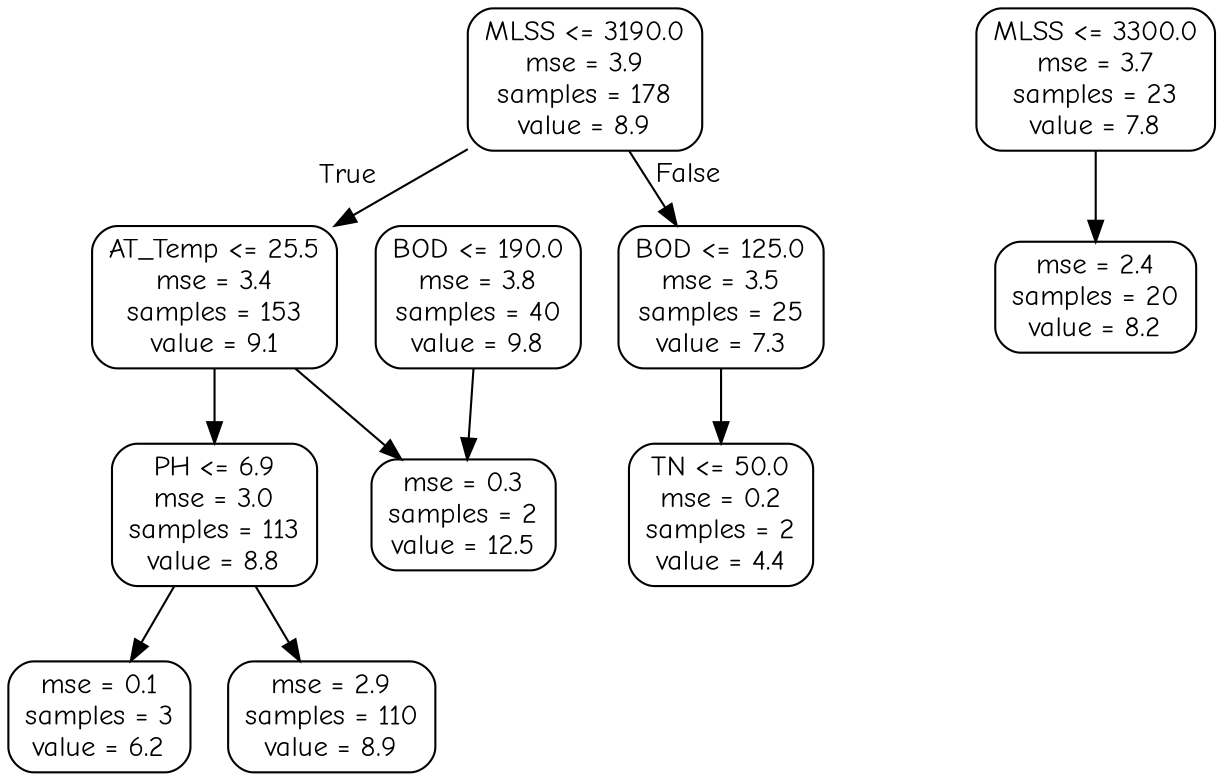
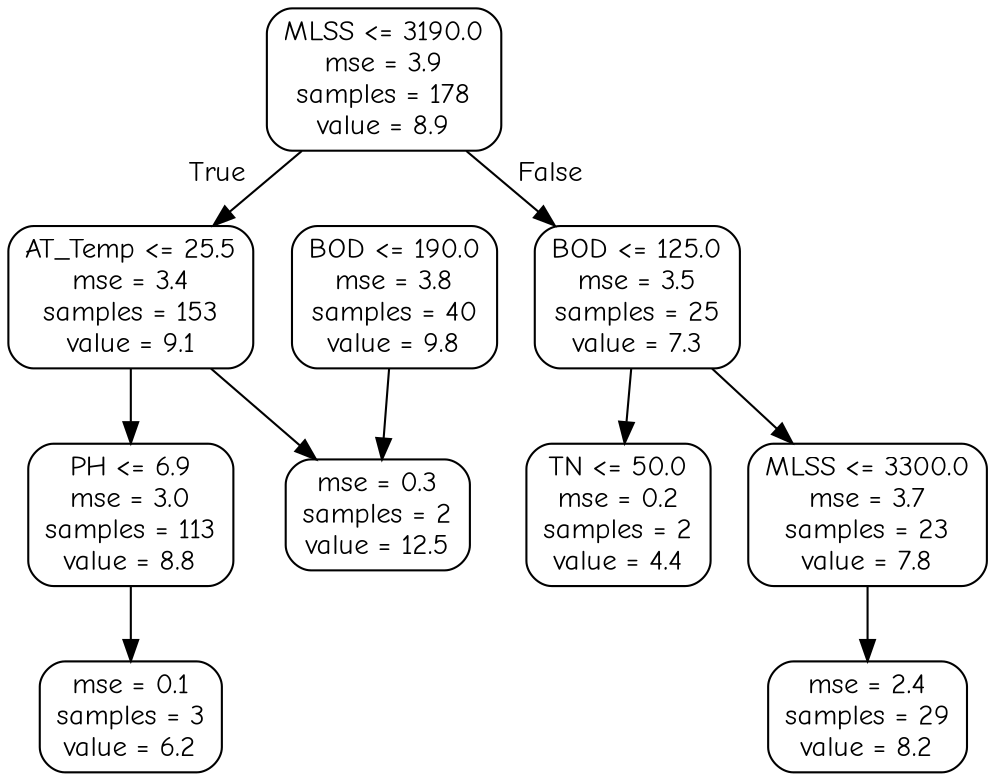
node "mse = 2.4 samples = 20 value = 8.2": label "mse = 2.4 samples = 20 value = 8.2" -> "mse = 2.4 samples = 29 value = 8.2"
edge "BOD <= 125.0 mse = 3.5 samples = 25 value = 7.3" -> "MLSS <= 3300.0 mse = 3.7 samples = 23 value = 7.8": added
node "mse = 2.9 samples = 110 value = 8.9": removed
